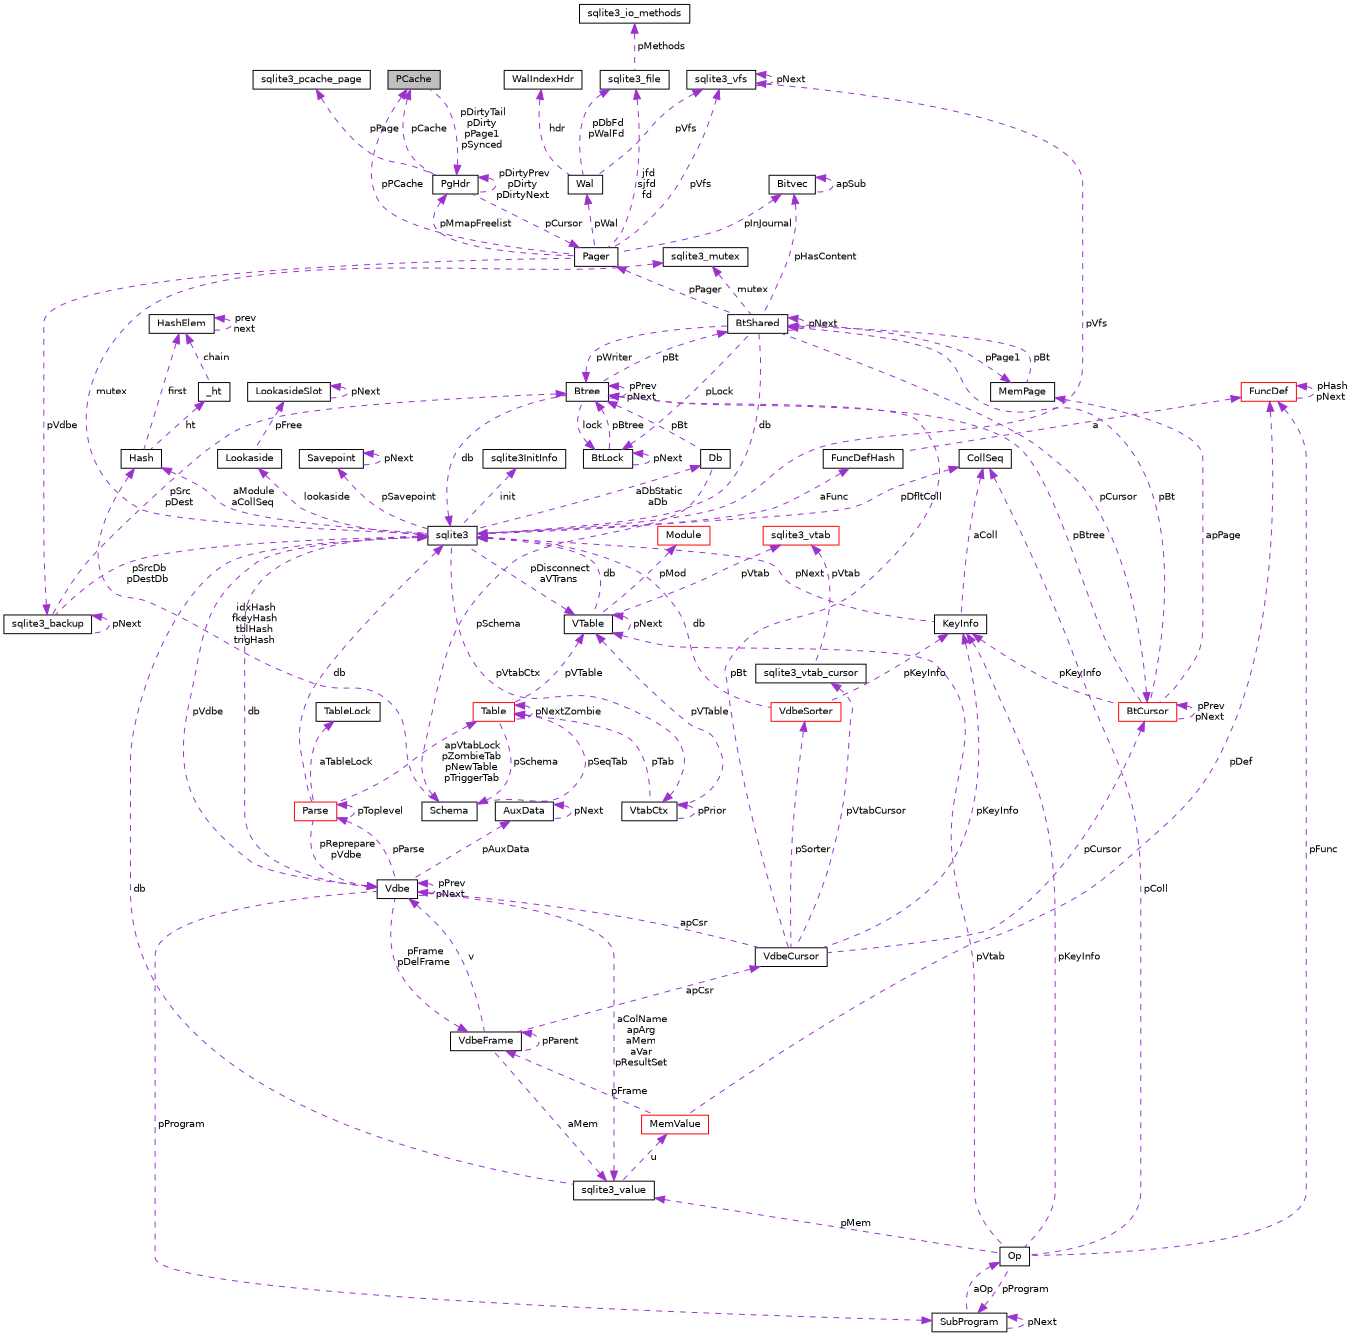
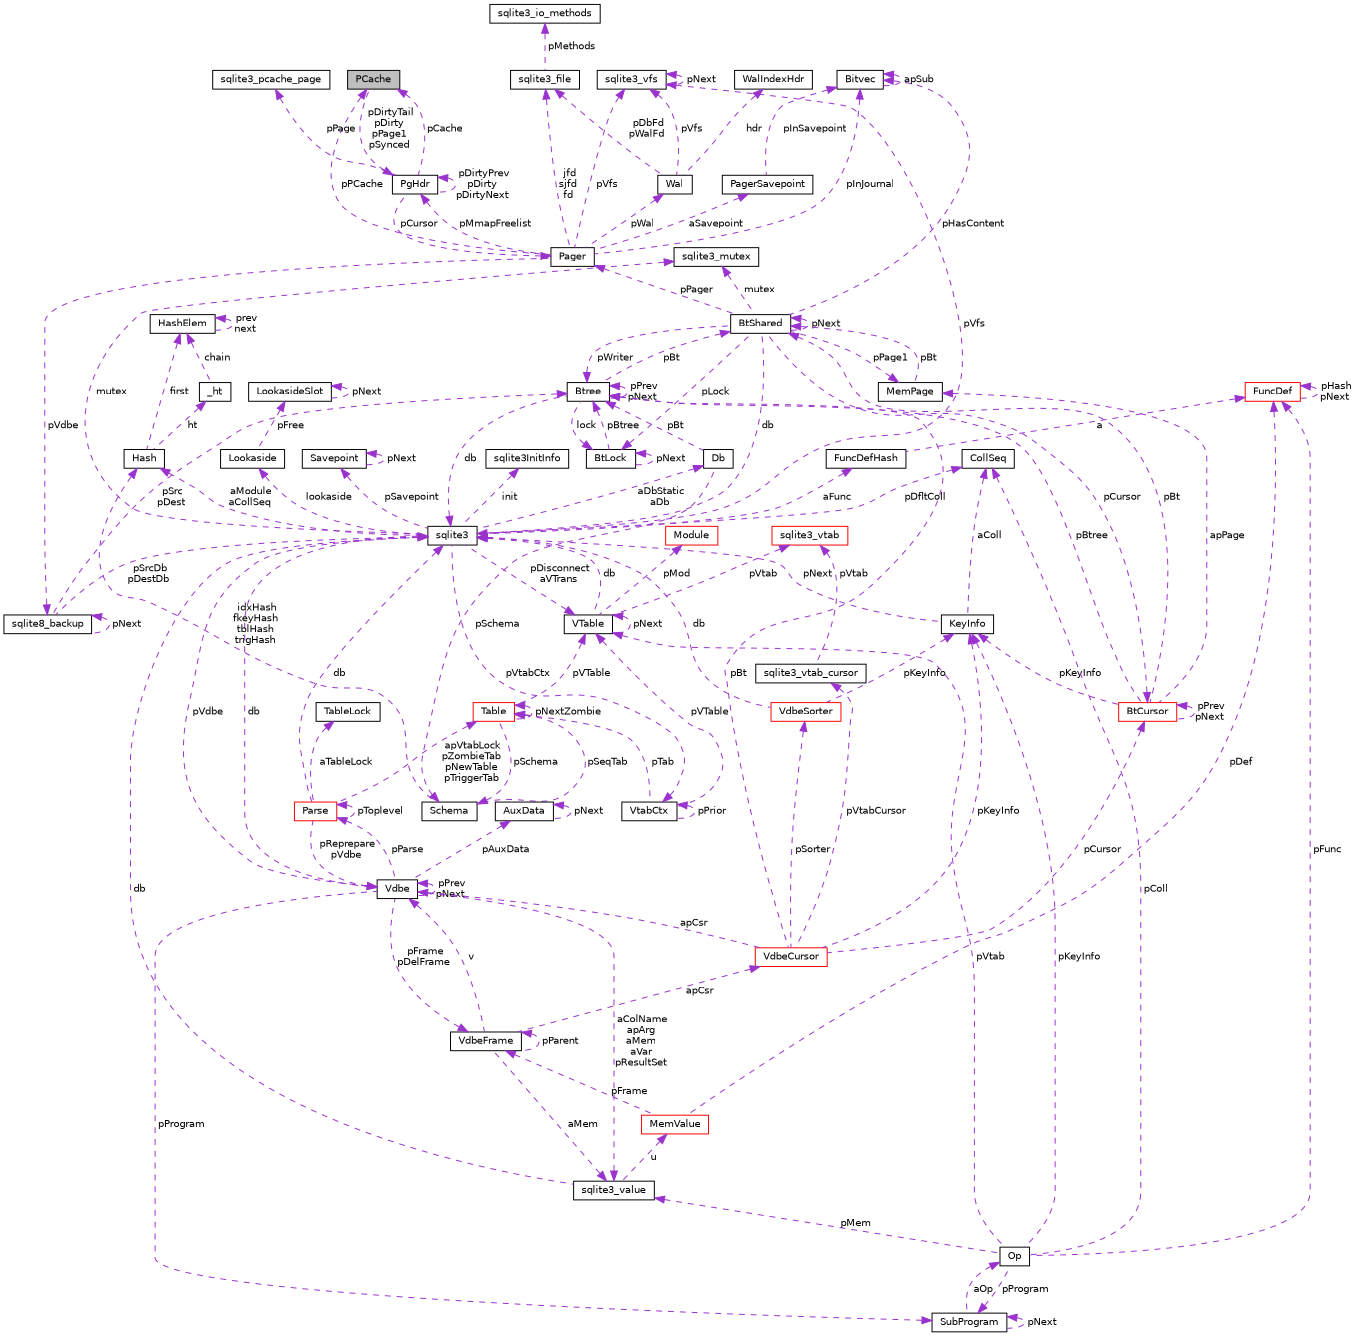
node "PagerSavepoint": added
node "sqlite3_backup": label "sqlite3_backup" -> "sqlite8_backup"
node "VdbeCursor": color black -> red
